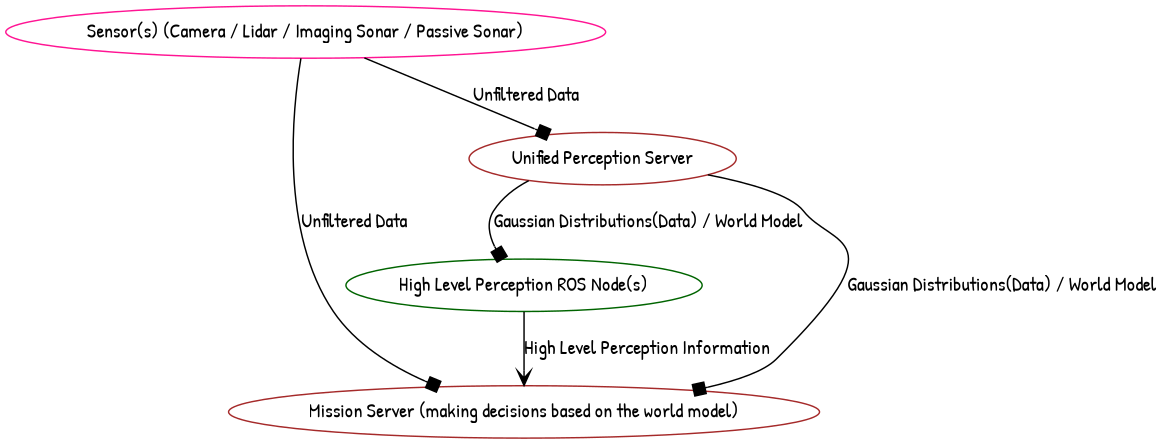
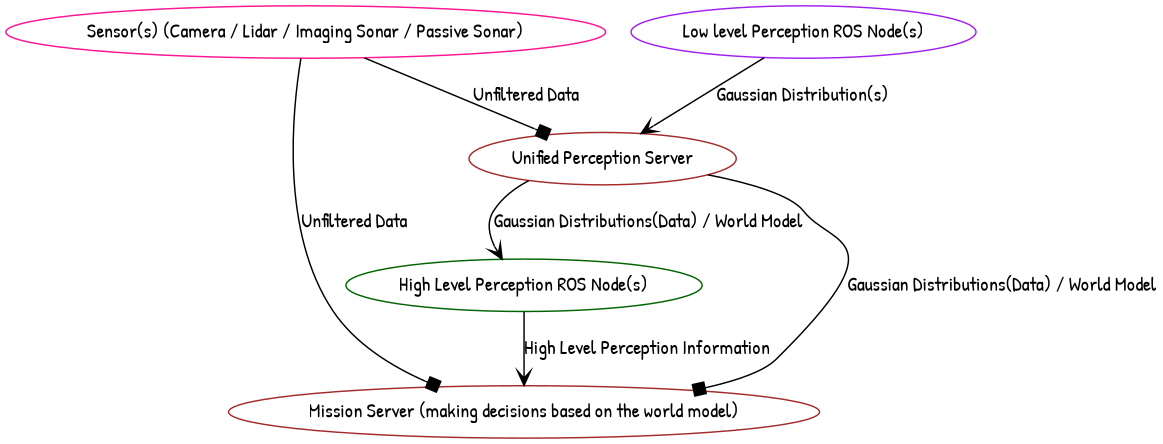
node "Low level Perception ROS Node(s)": added
edge "Unified Perception Server" -> "High Level Perception ROS Node(s)": arrowhead box -> vee
